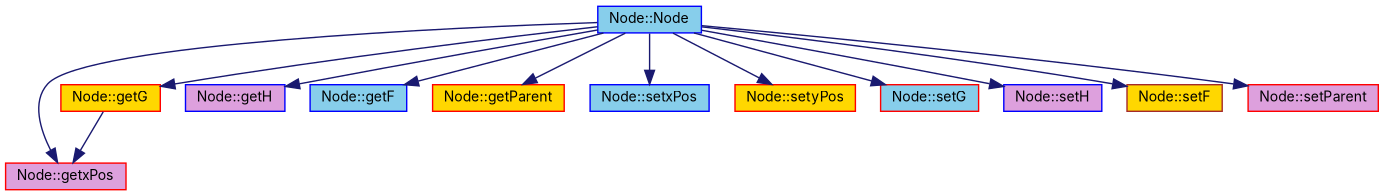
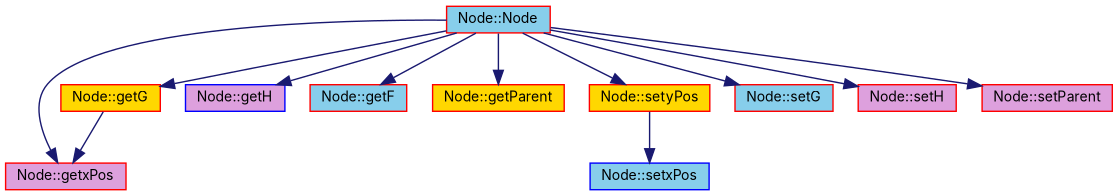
node "Node::Node": color blue -> red
edge "Node::Node" -> "Node::setxPos": now "Node::setyPos" -> "Node::setxPos"
node "Node::getF": color blue -> red
node "Node::setH": color blue -> red
node "Node::setF": removed
